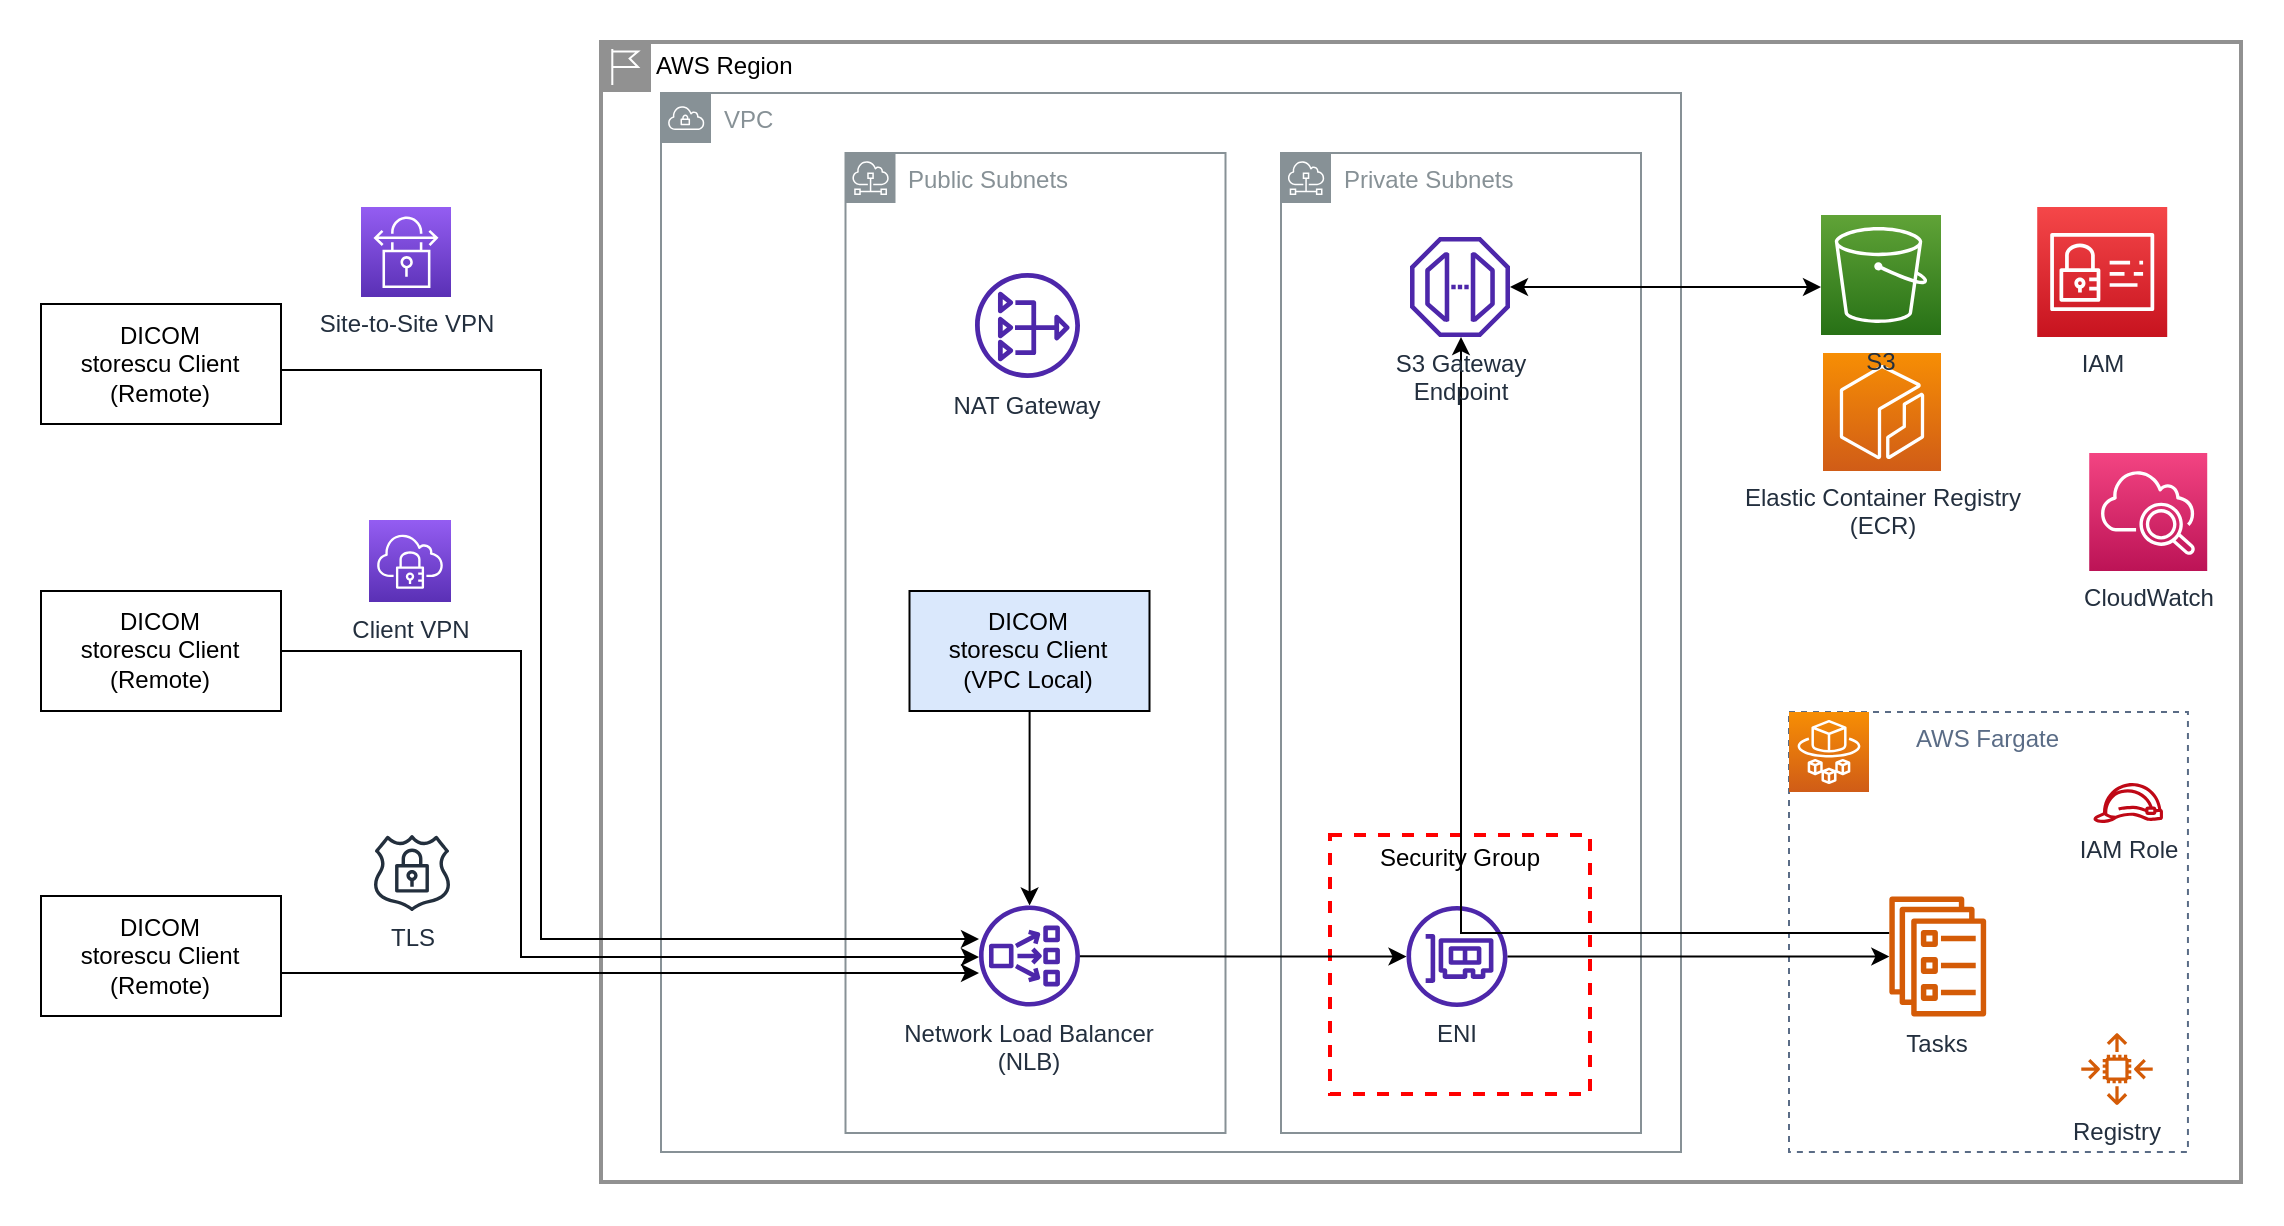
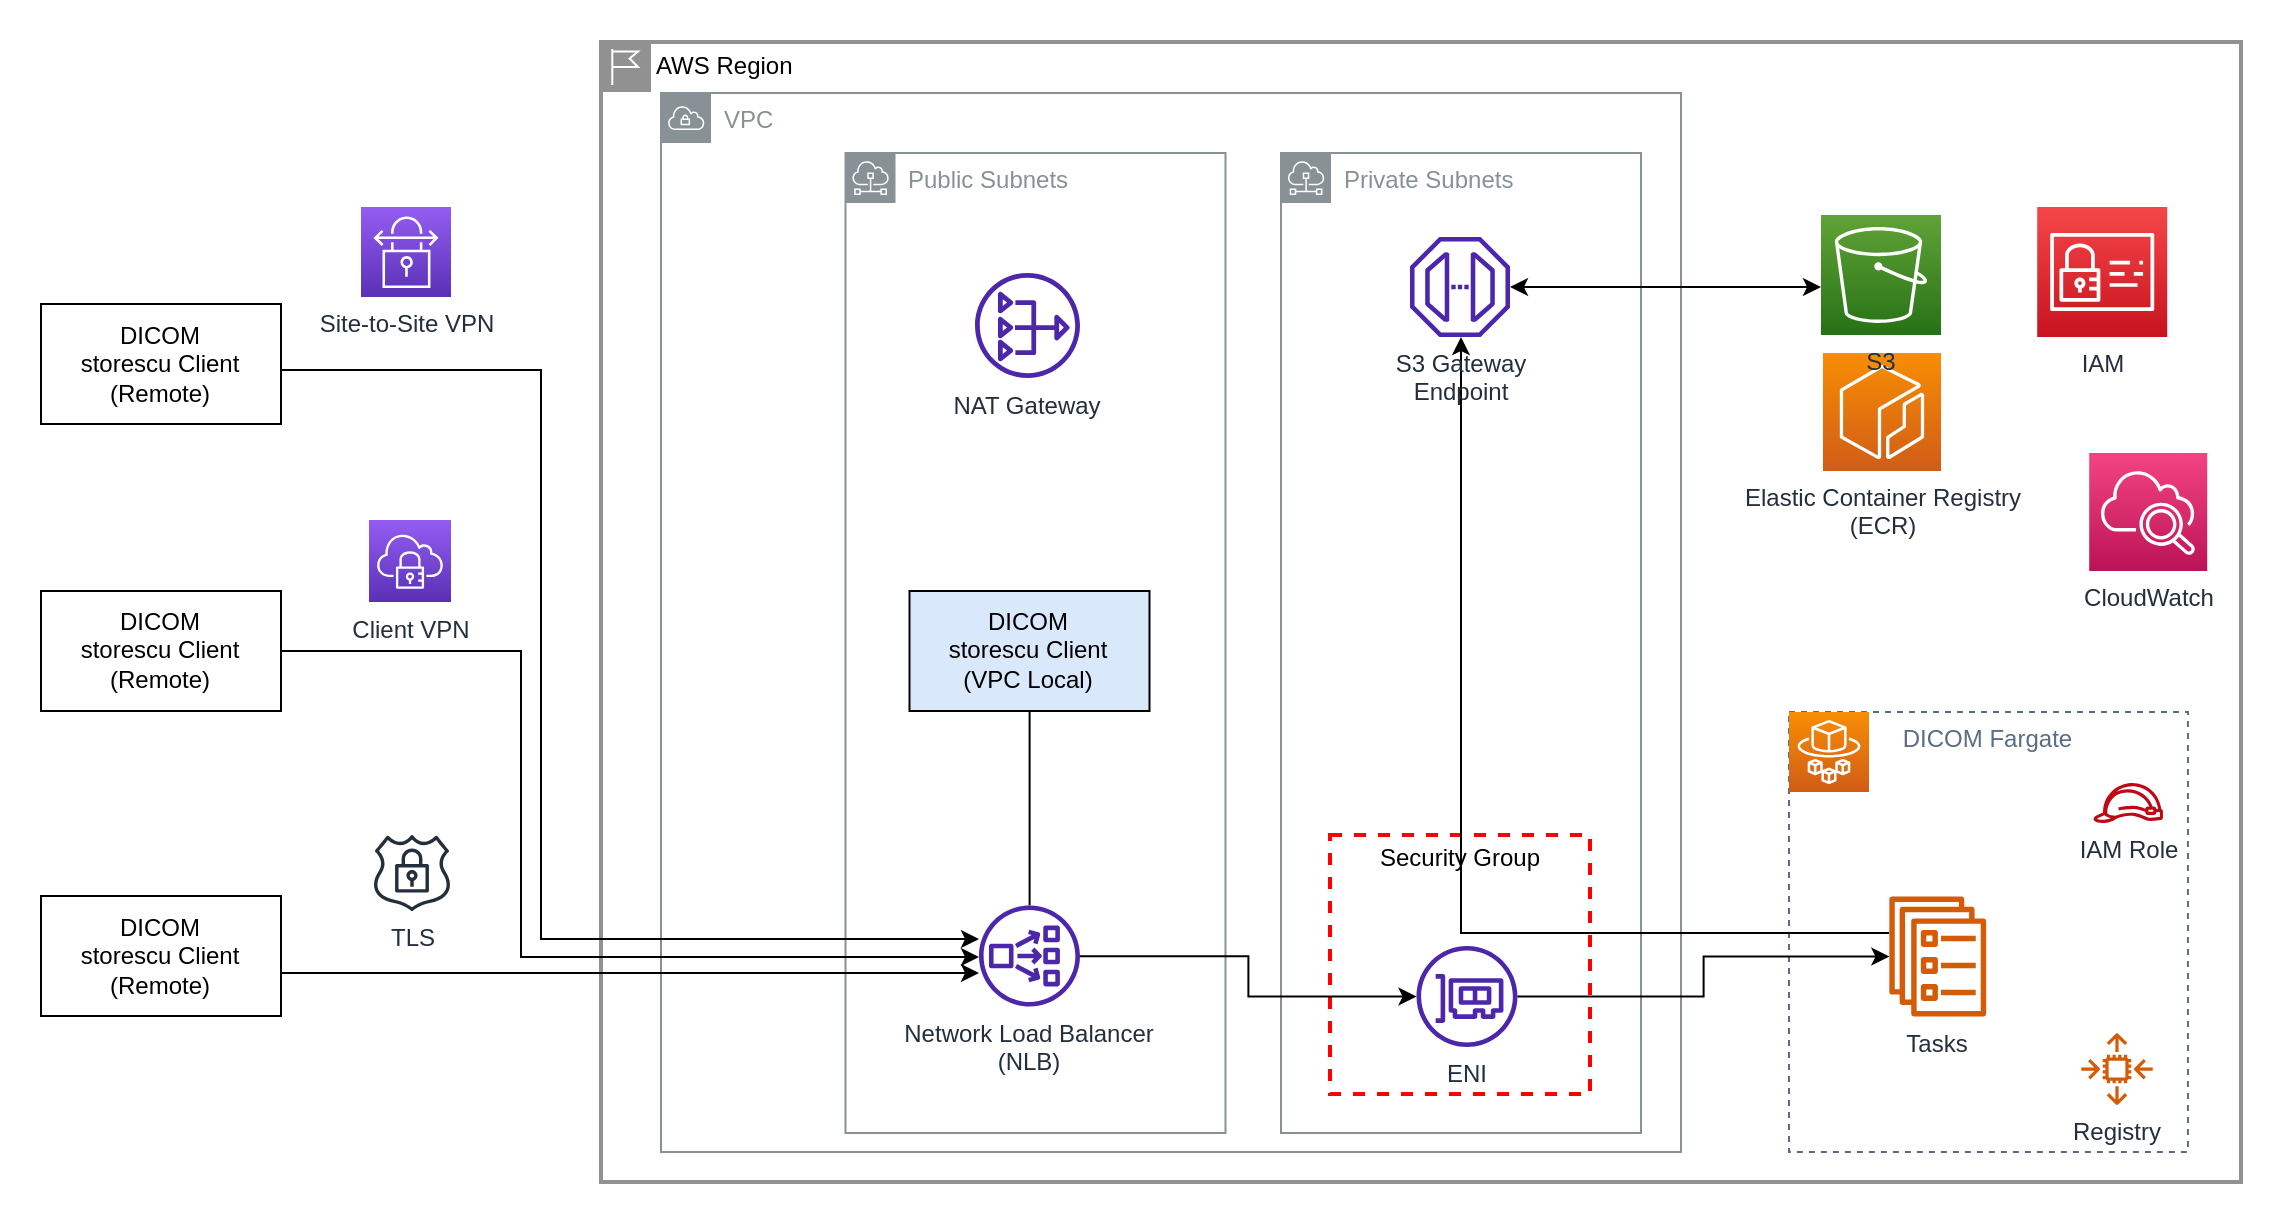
node "AWS Fargate": label "AWS Fargate" -> "DICOM Fargate"
edge "DICOM storescu Client (VPC Local)" -> "Network Load Balancer (NLB)": arrowhead classic -> none
node "ENI": moved (1457, 957) -> (1467, 997)
